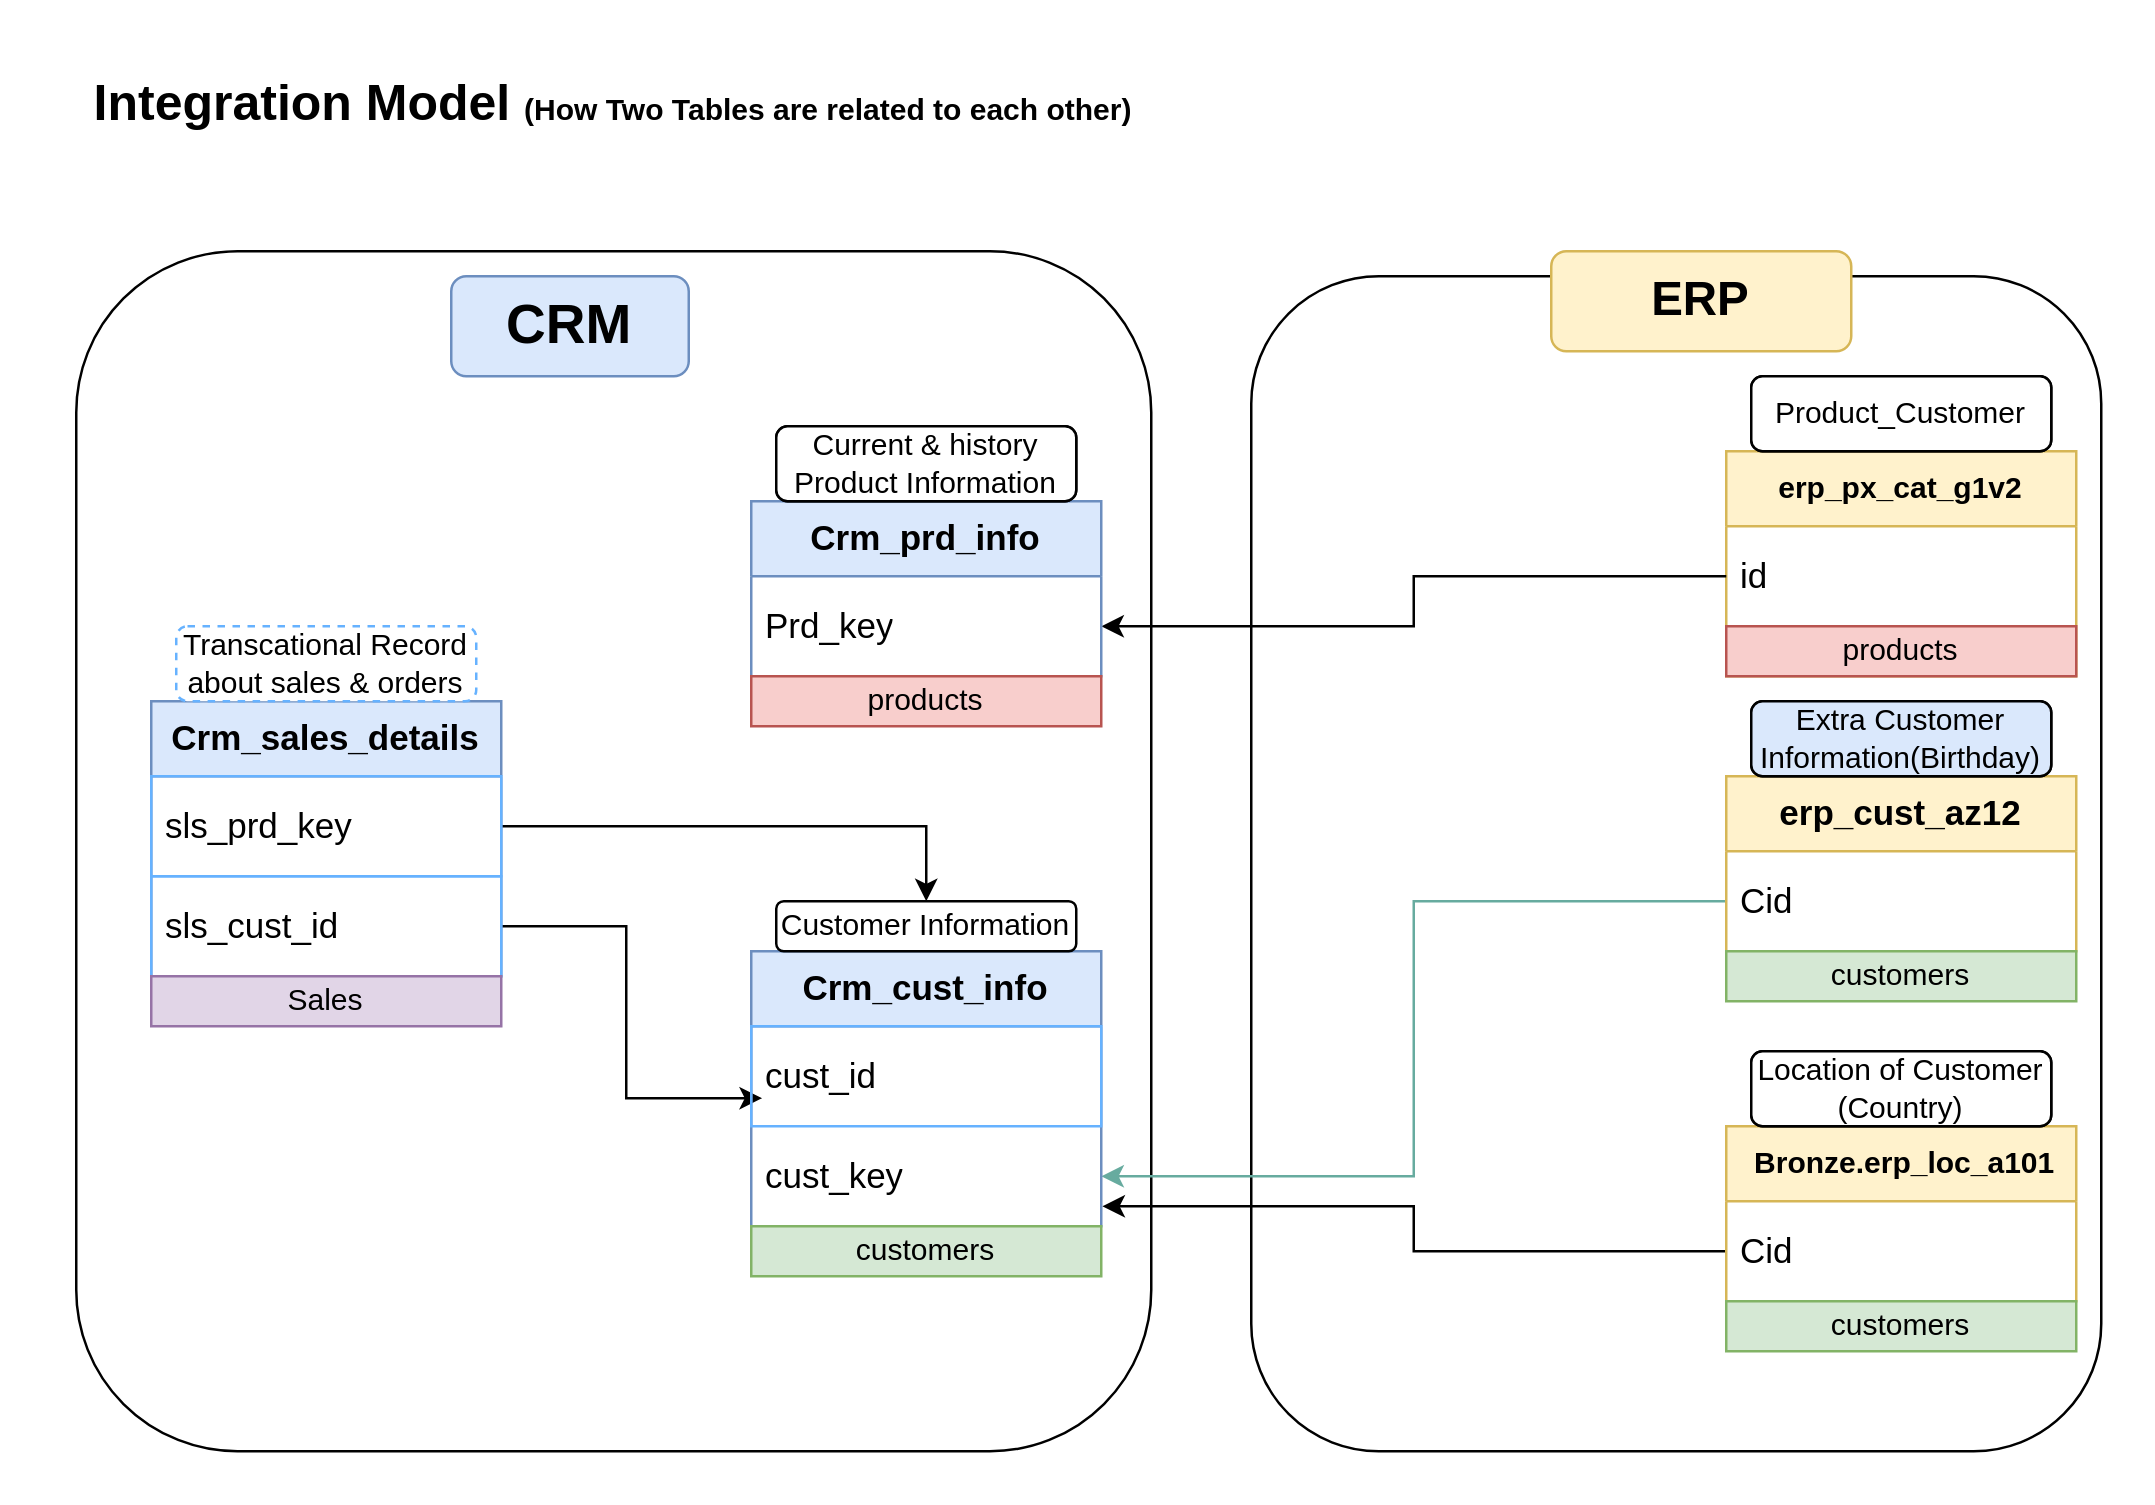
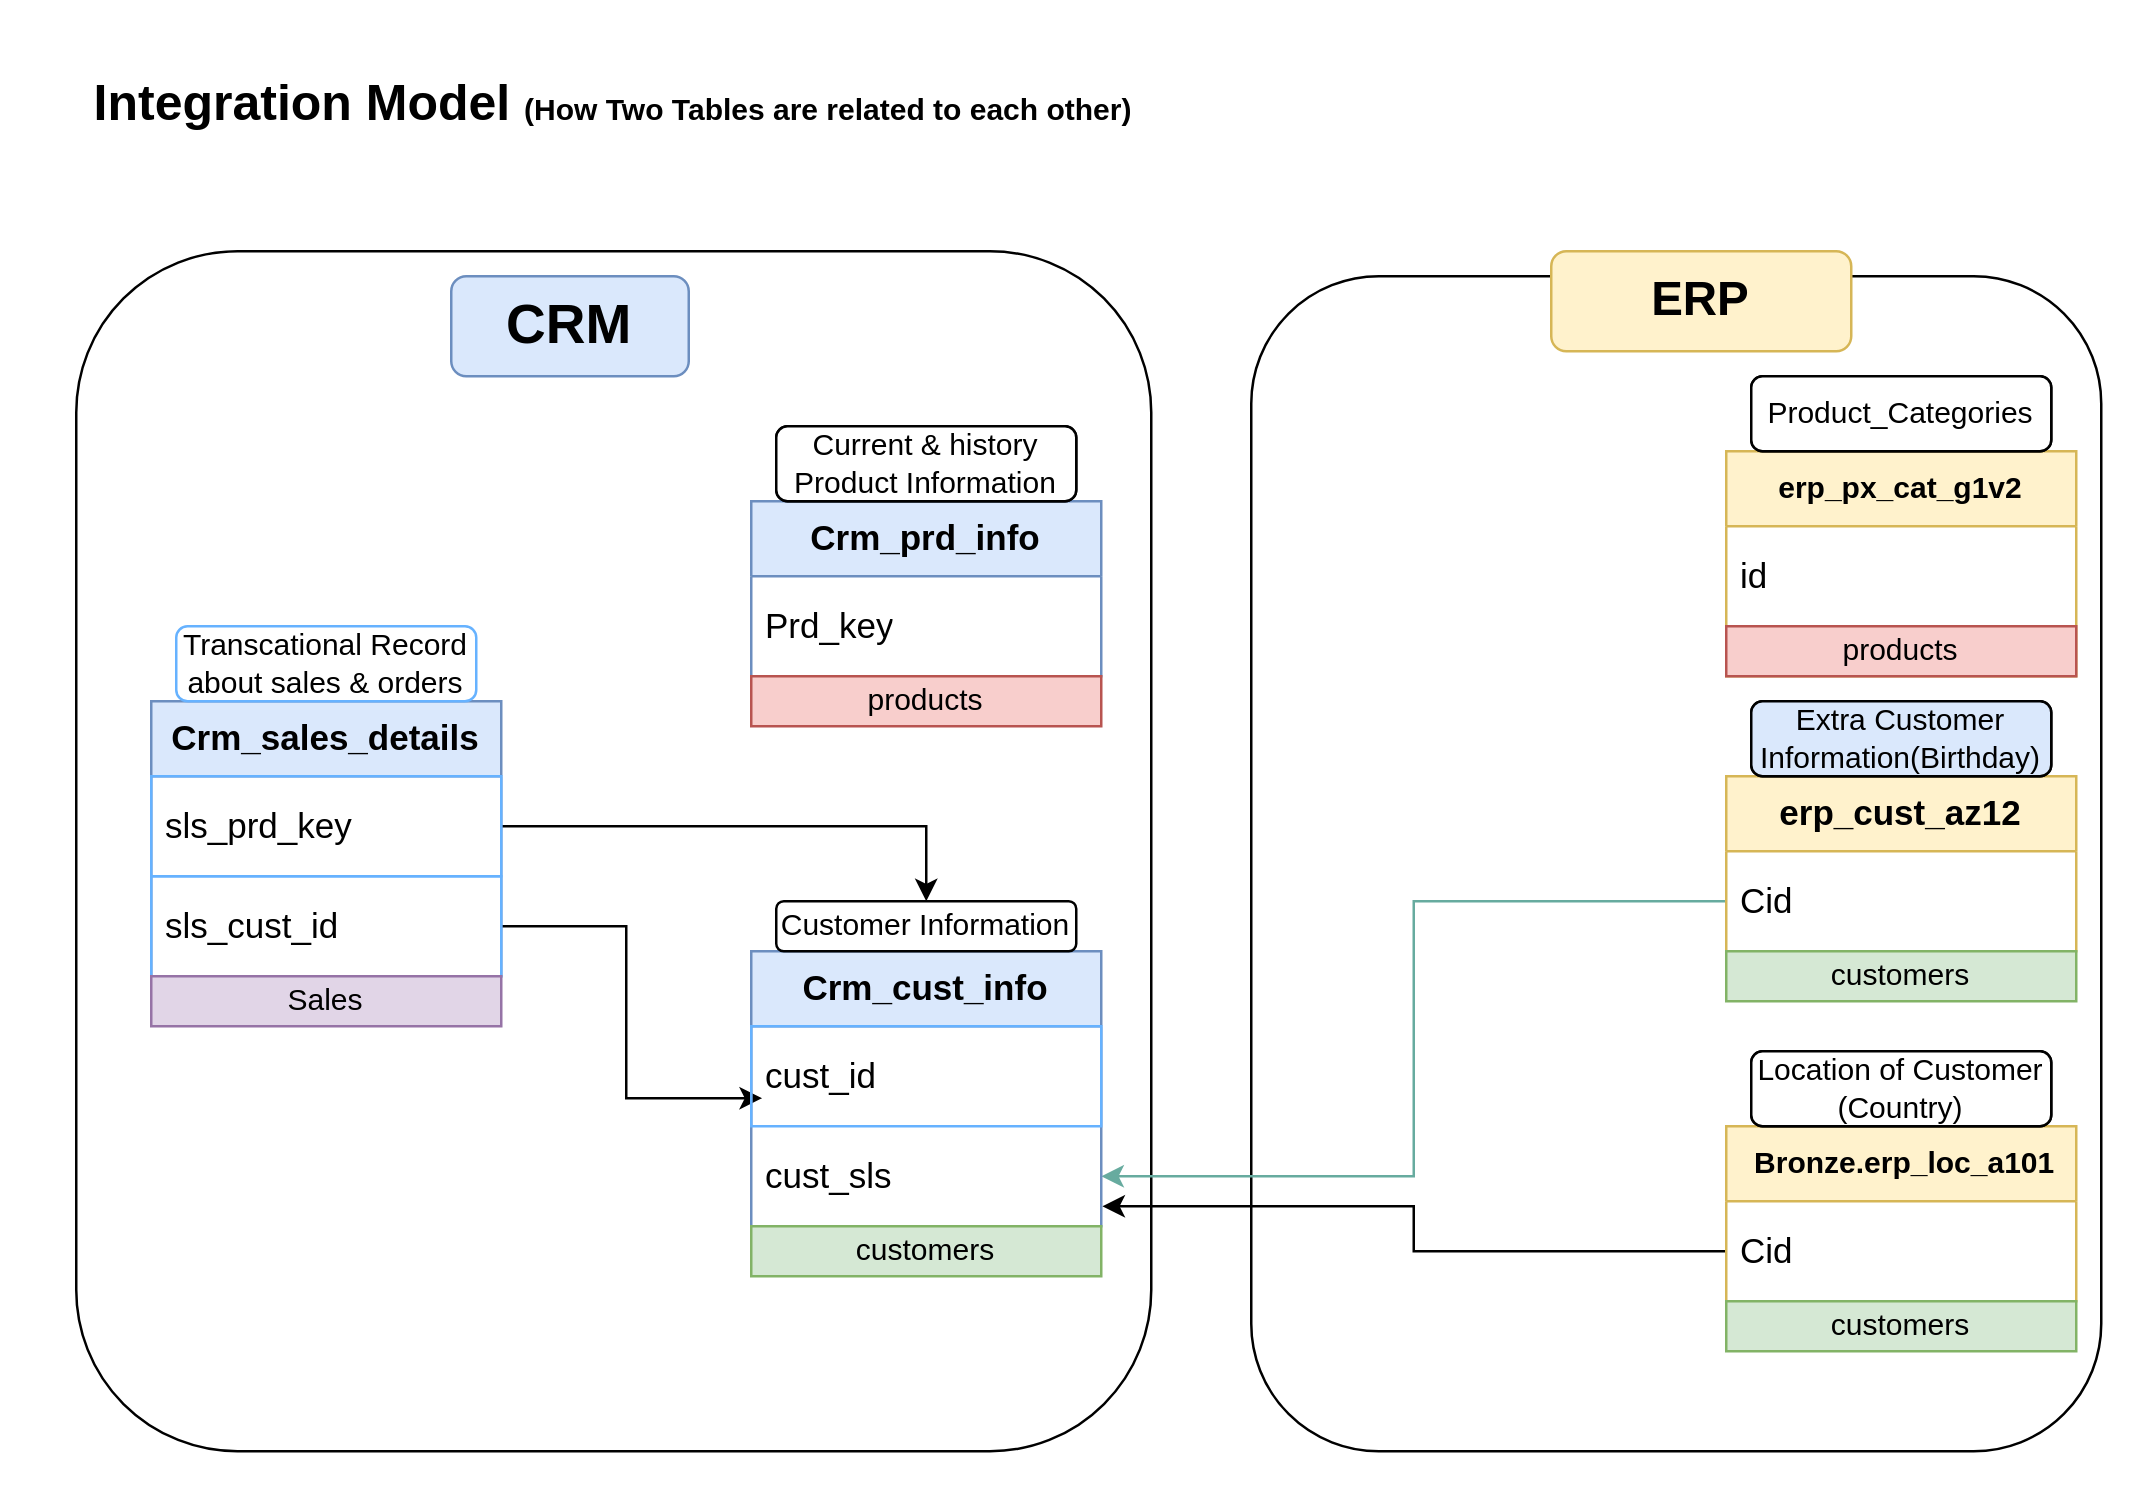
node "Product_Customer": label "Product_Customer" -> "Product_Categories"
edge "id" -> "Prd_key": removed
node "Transcational Record about sales & orders": style dashed -> solid
node "cust_key": label "cust_key" -> "cust_sls"
